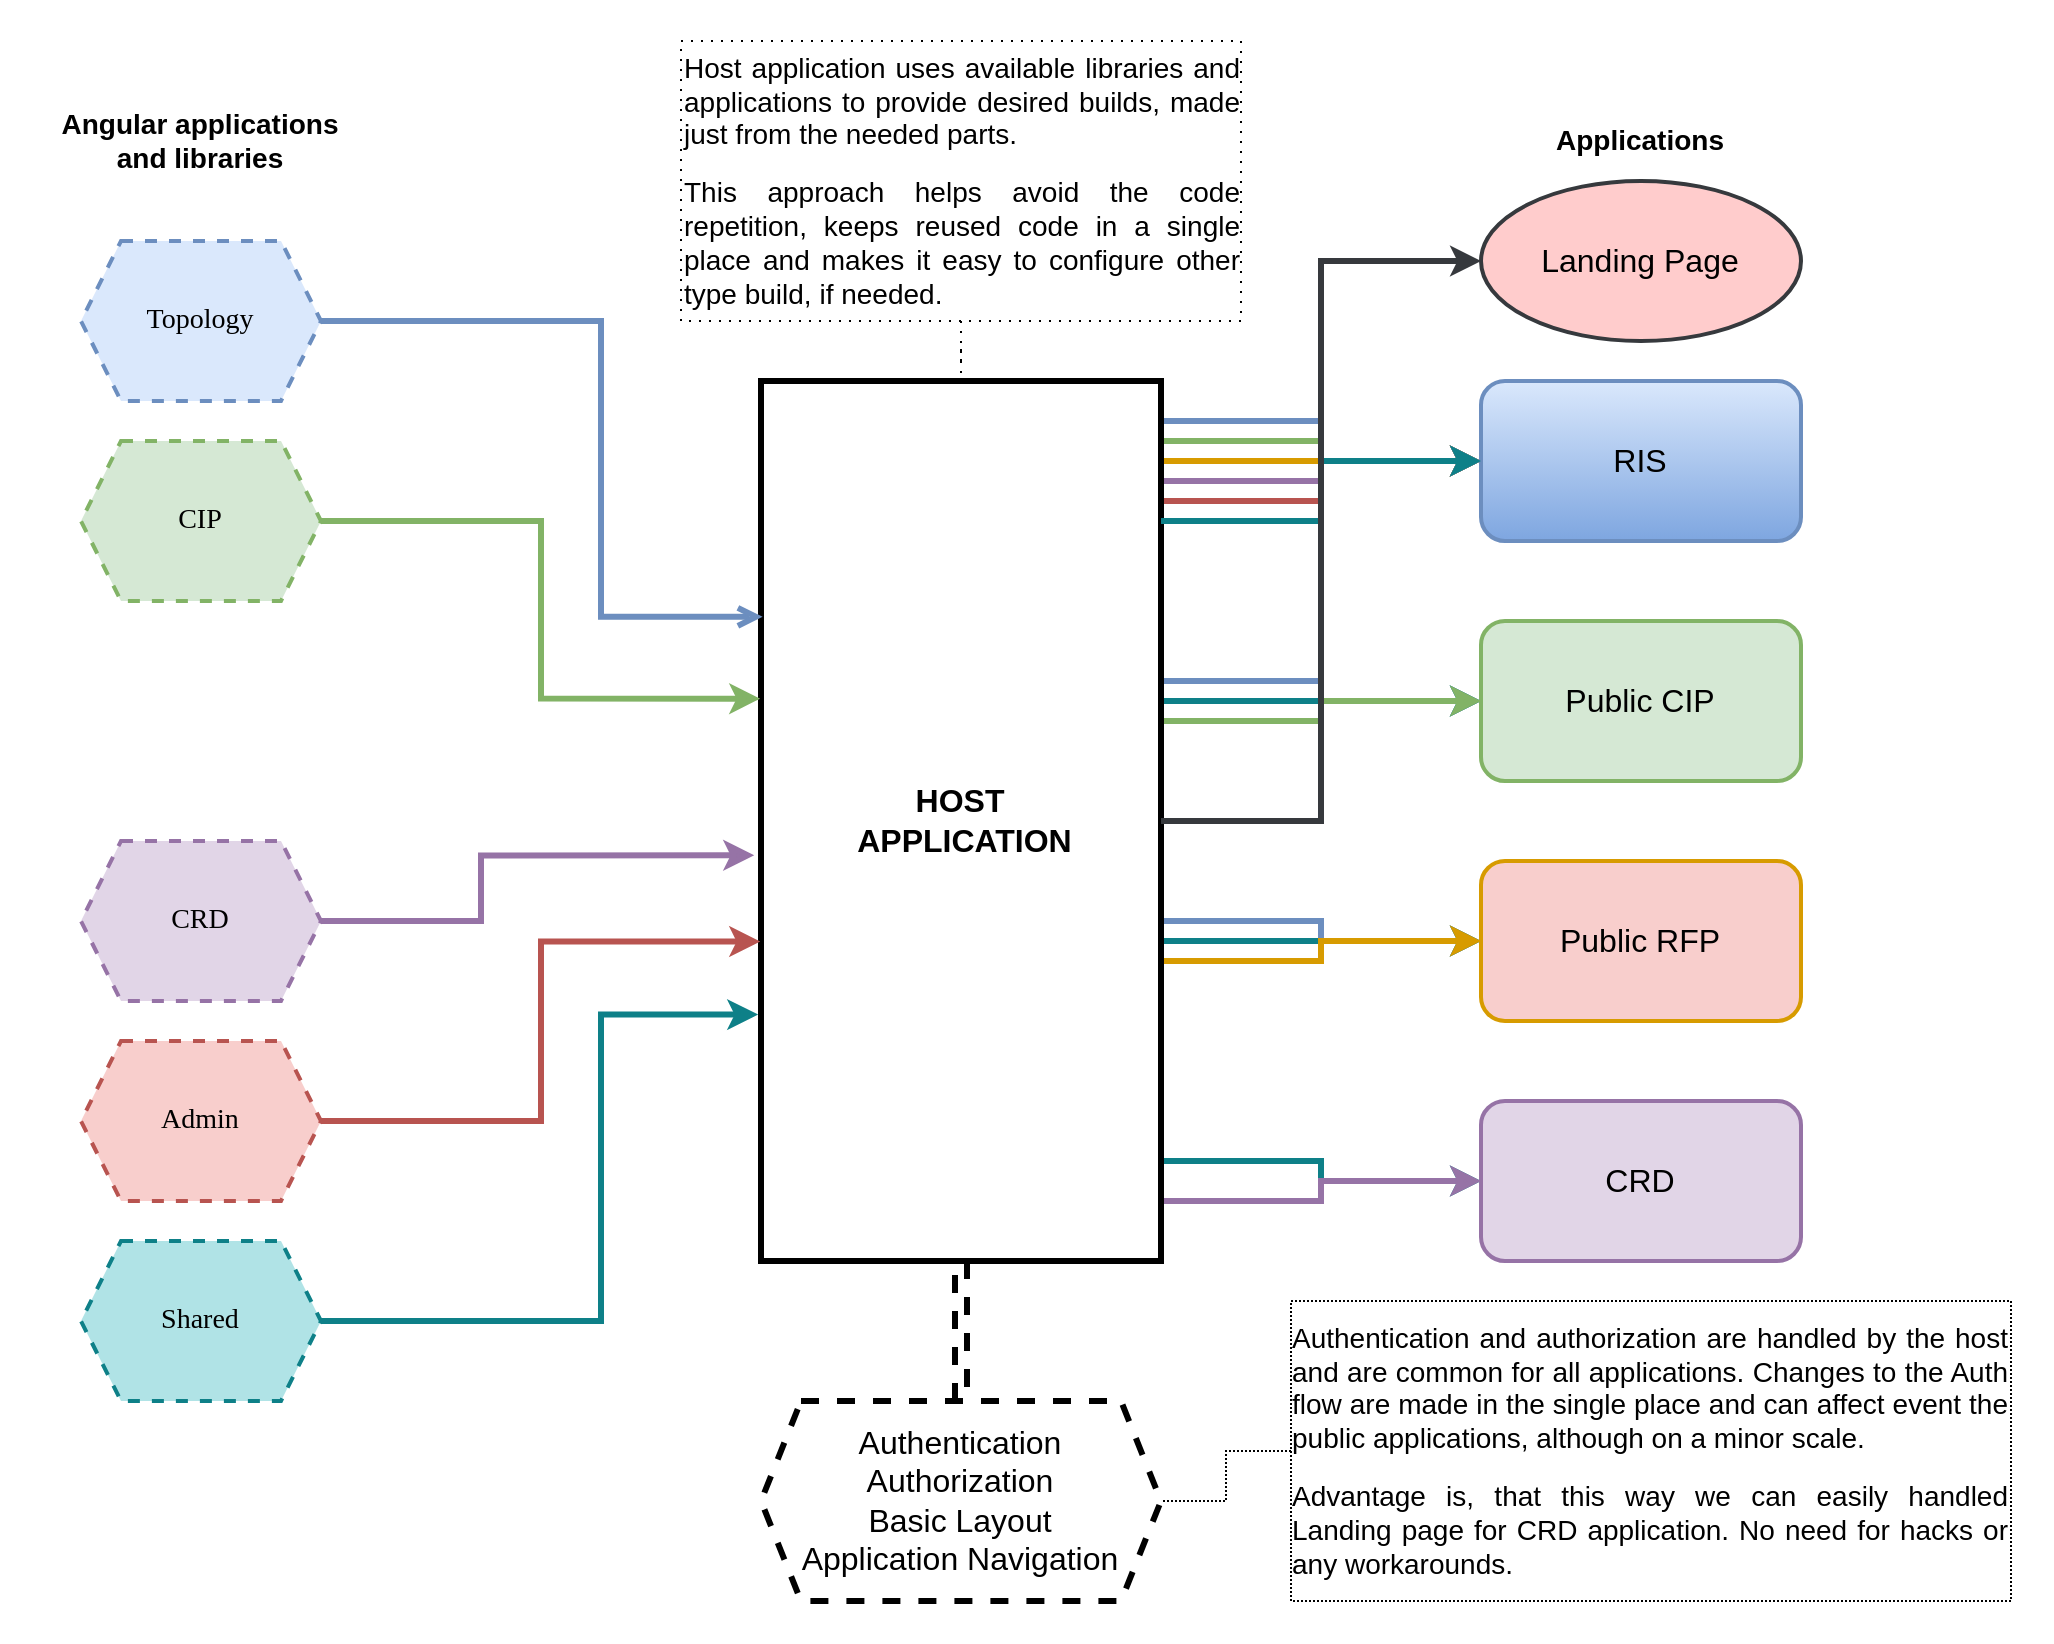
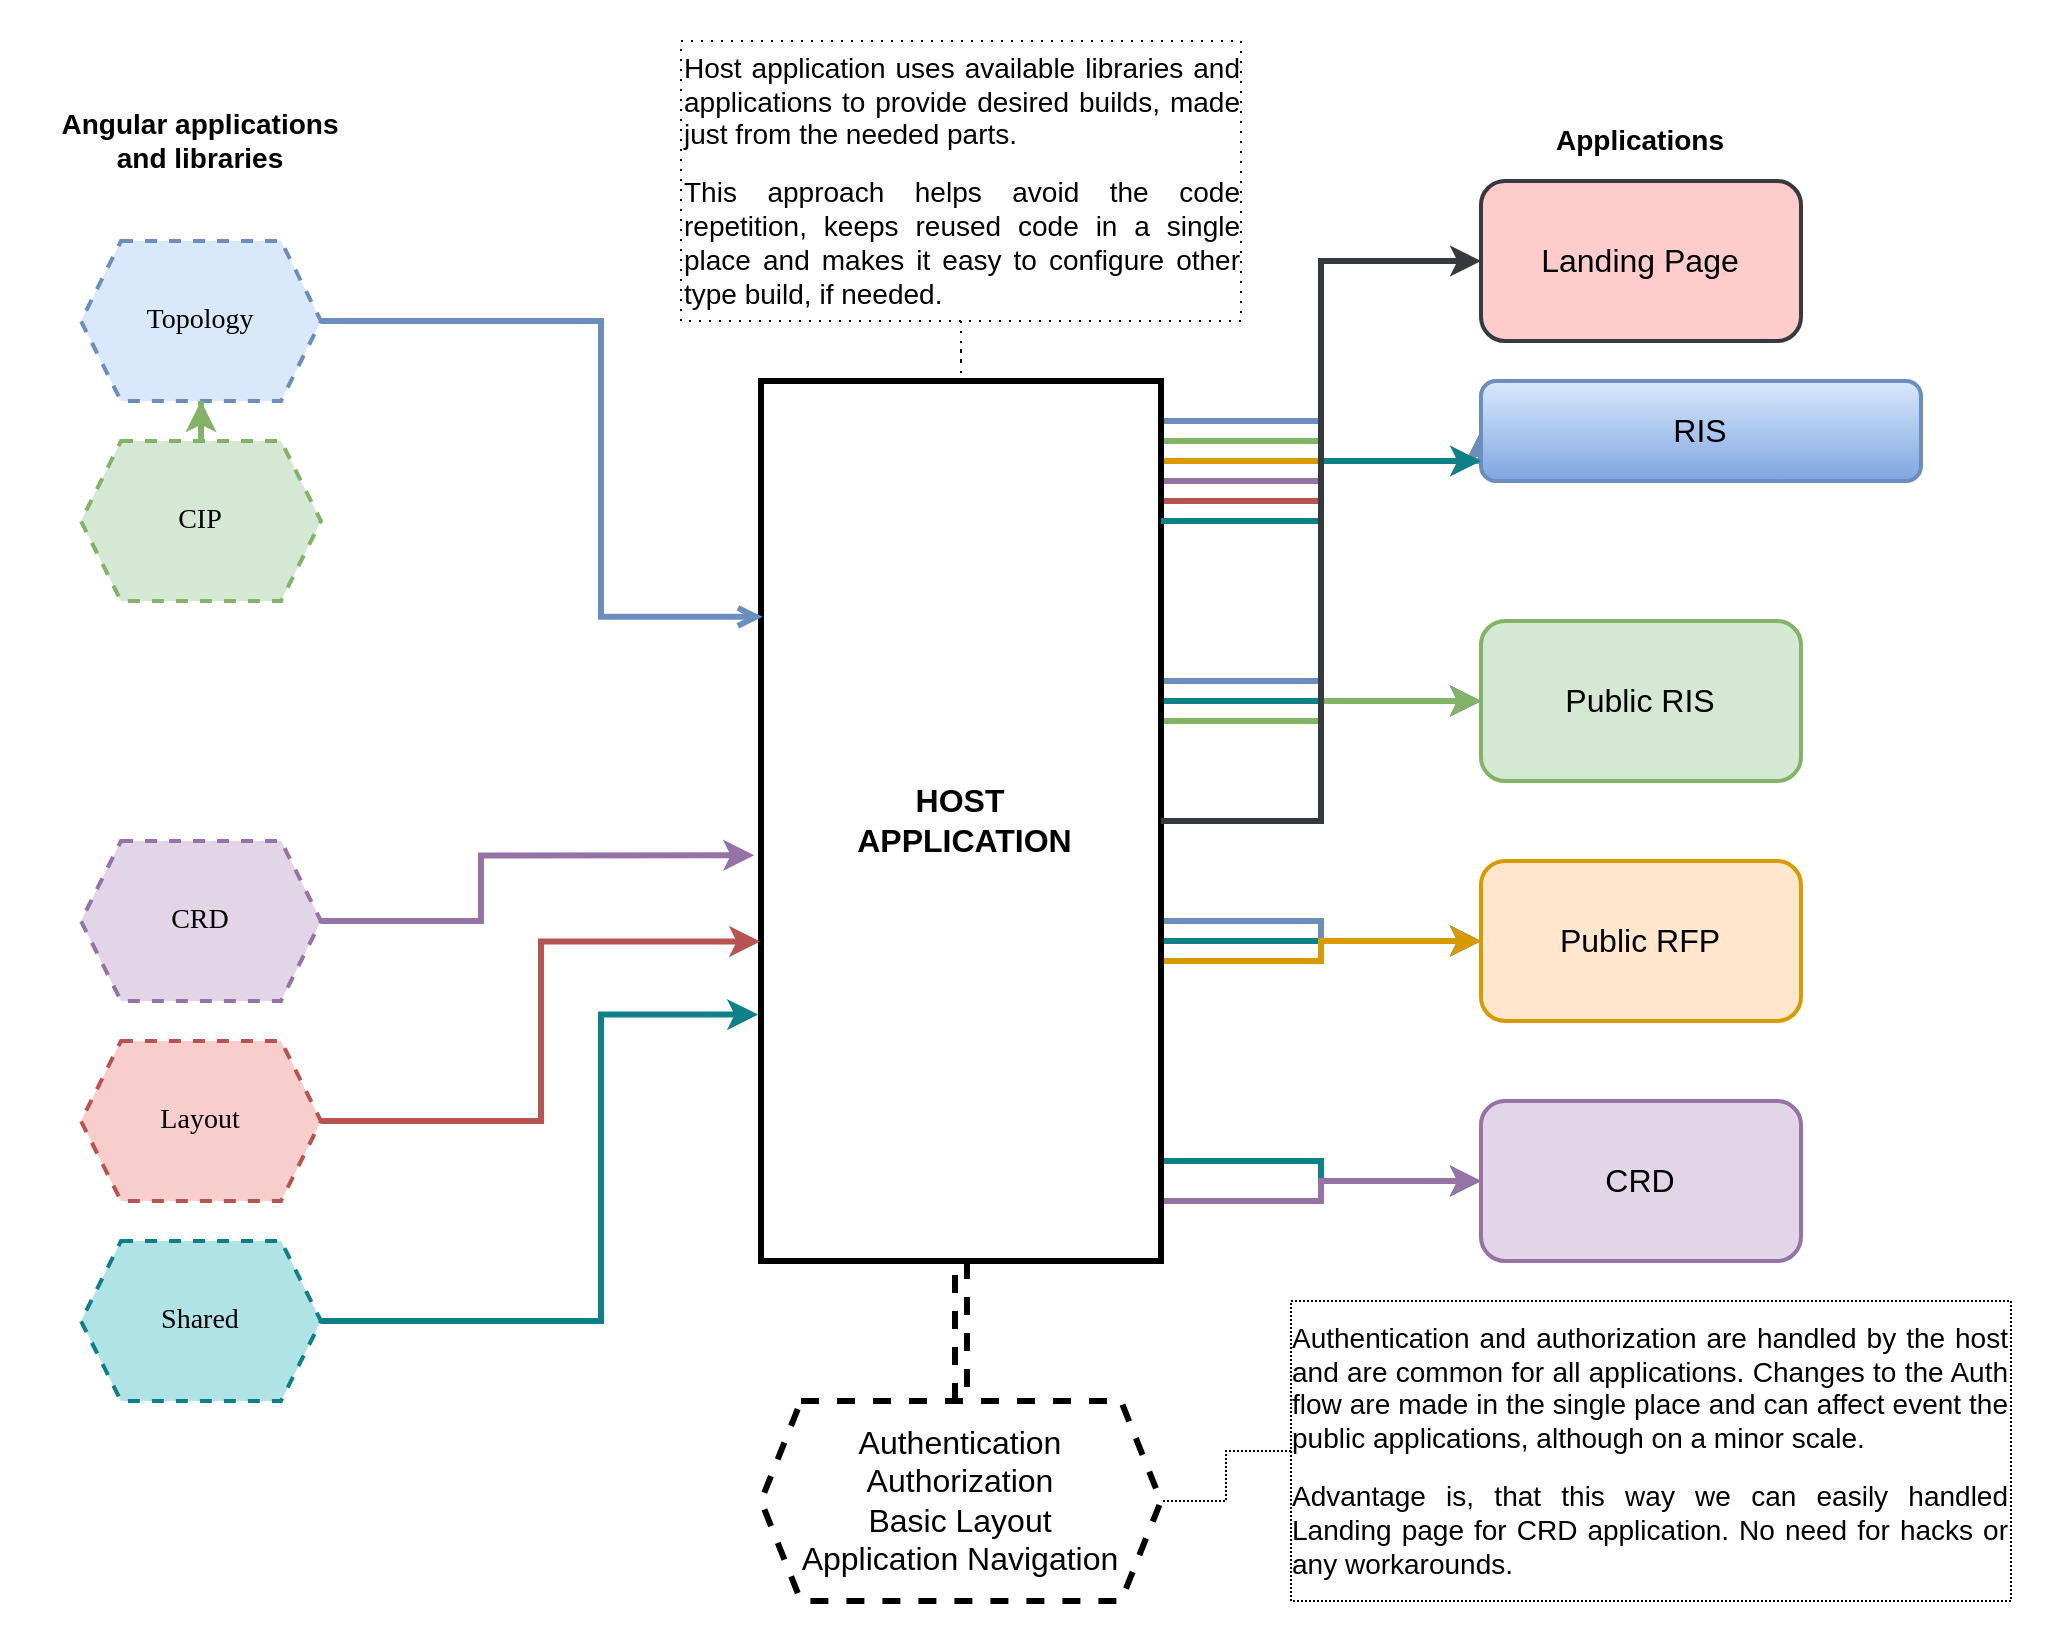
node "Landing Page": shape ellipse -> rounded rectangle
node "RIS": size 320x160 -> 440x100
edge "CIP" -> "HOST APPLICATION": now "CIP" -> "Topology"
node "Public CIP": label "Public CIP" -> "Public RIS"
node "Public RFP": fillcolor #f8cecc -> #ffe6cc
node "Admin": label "Admin" -> "Layout"
